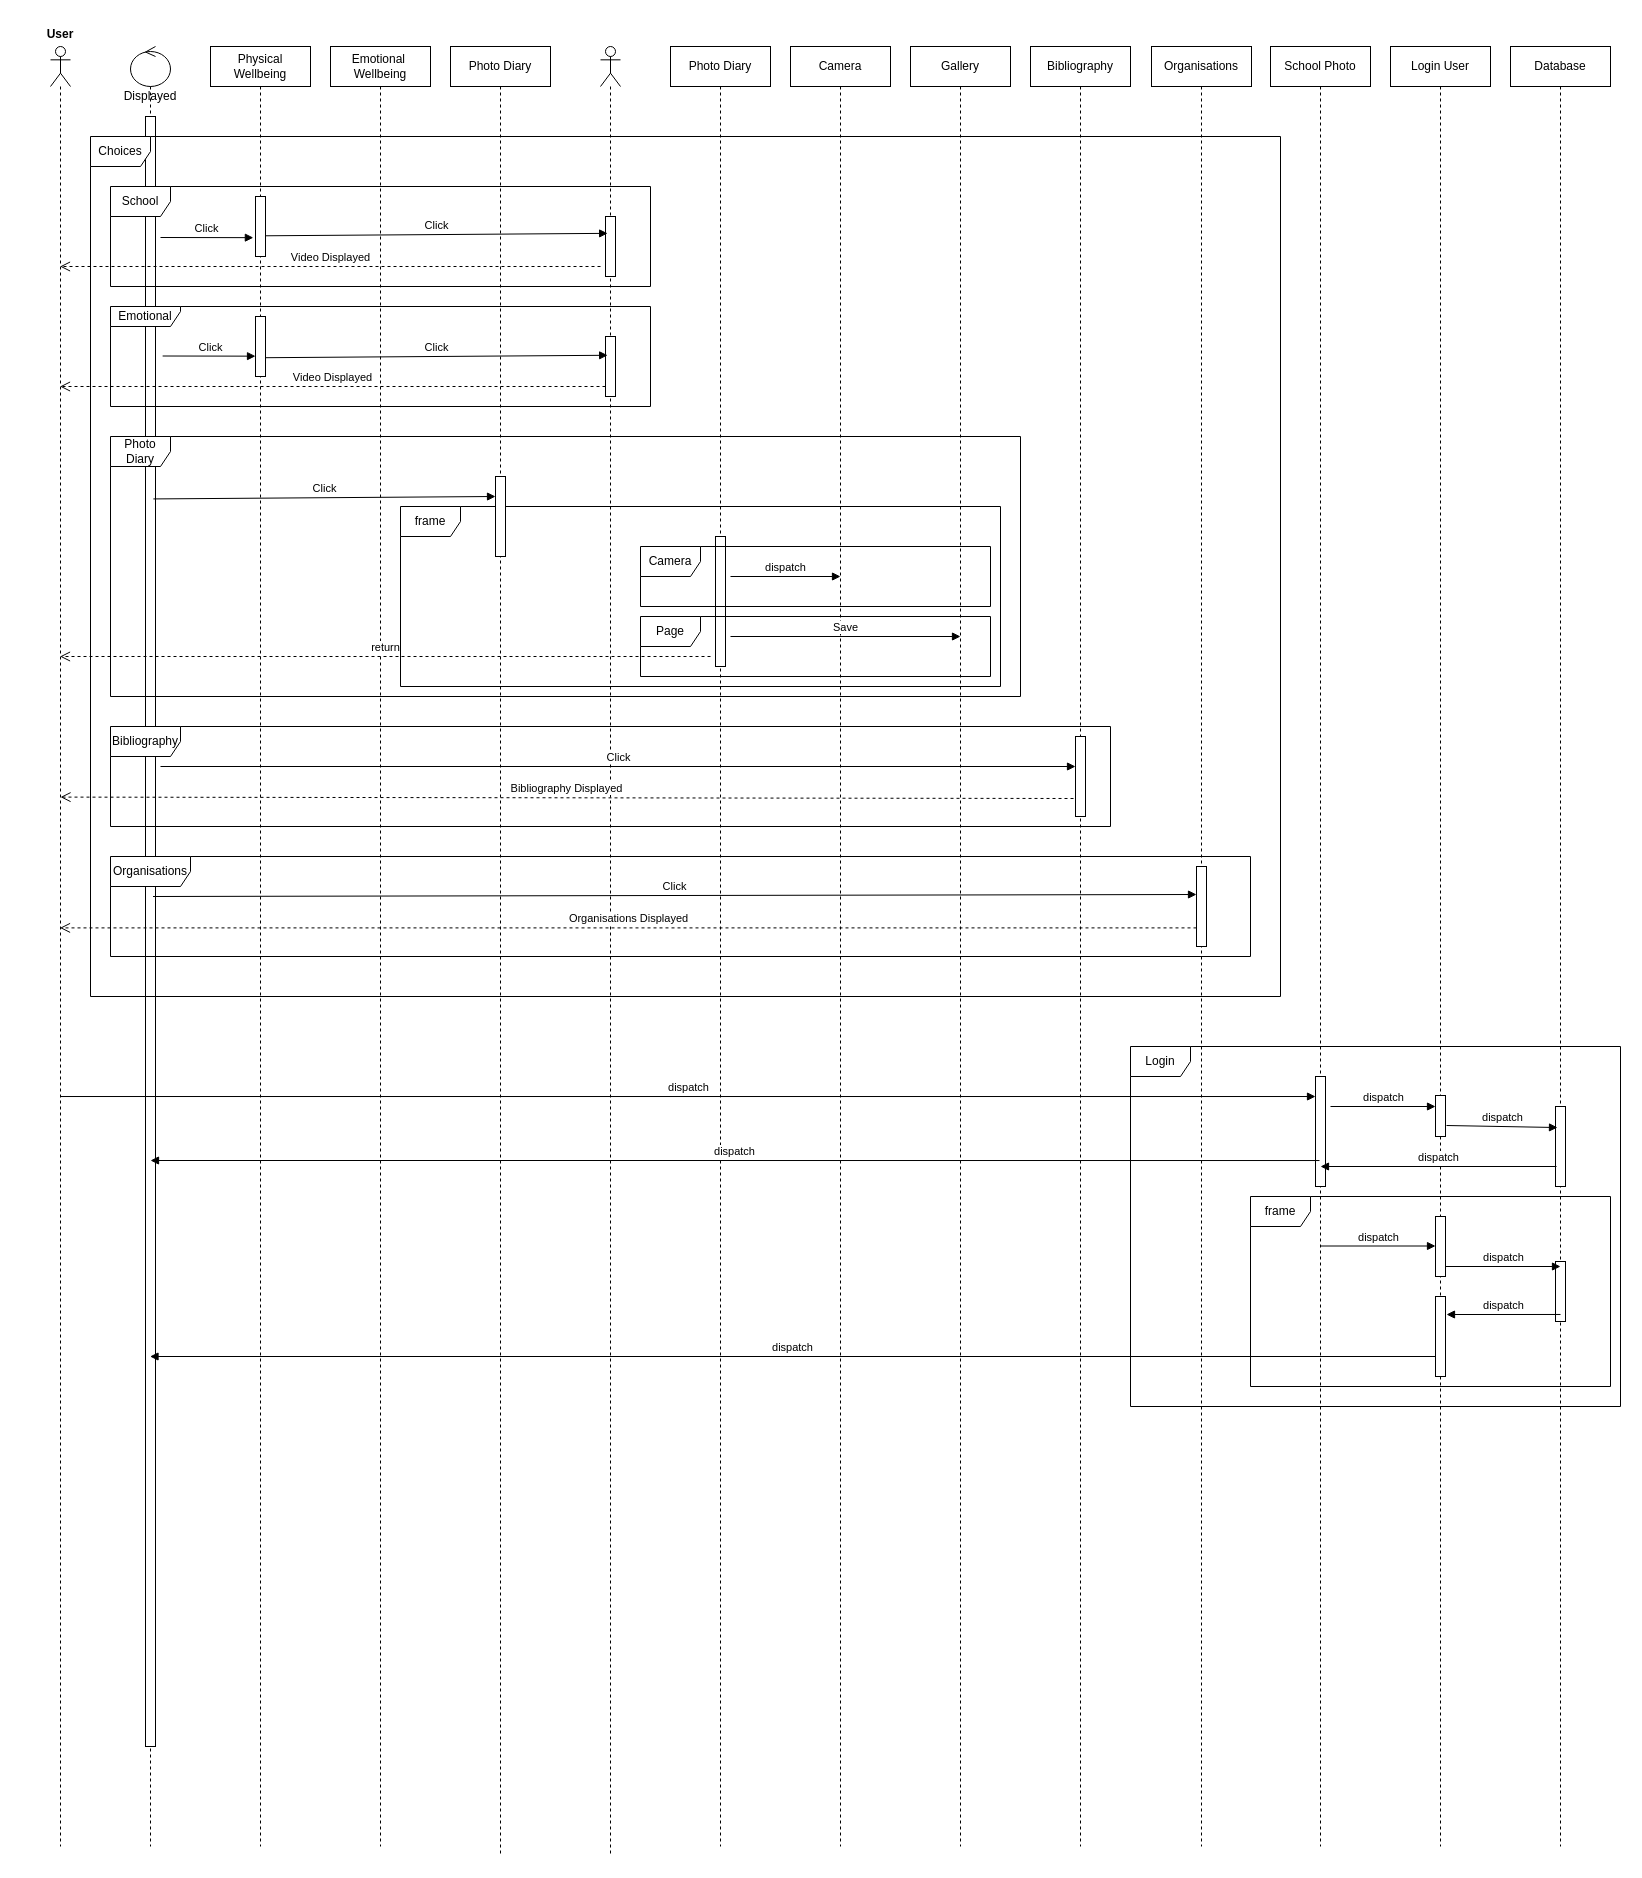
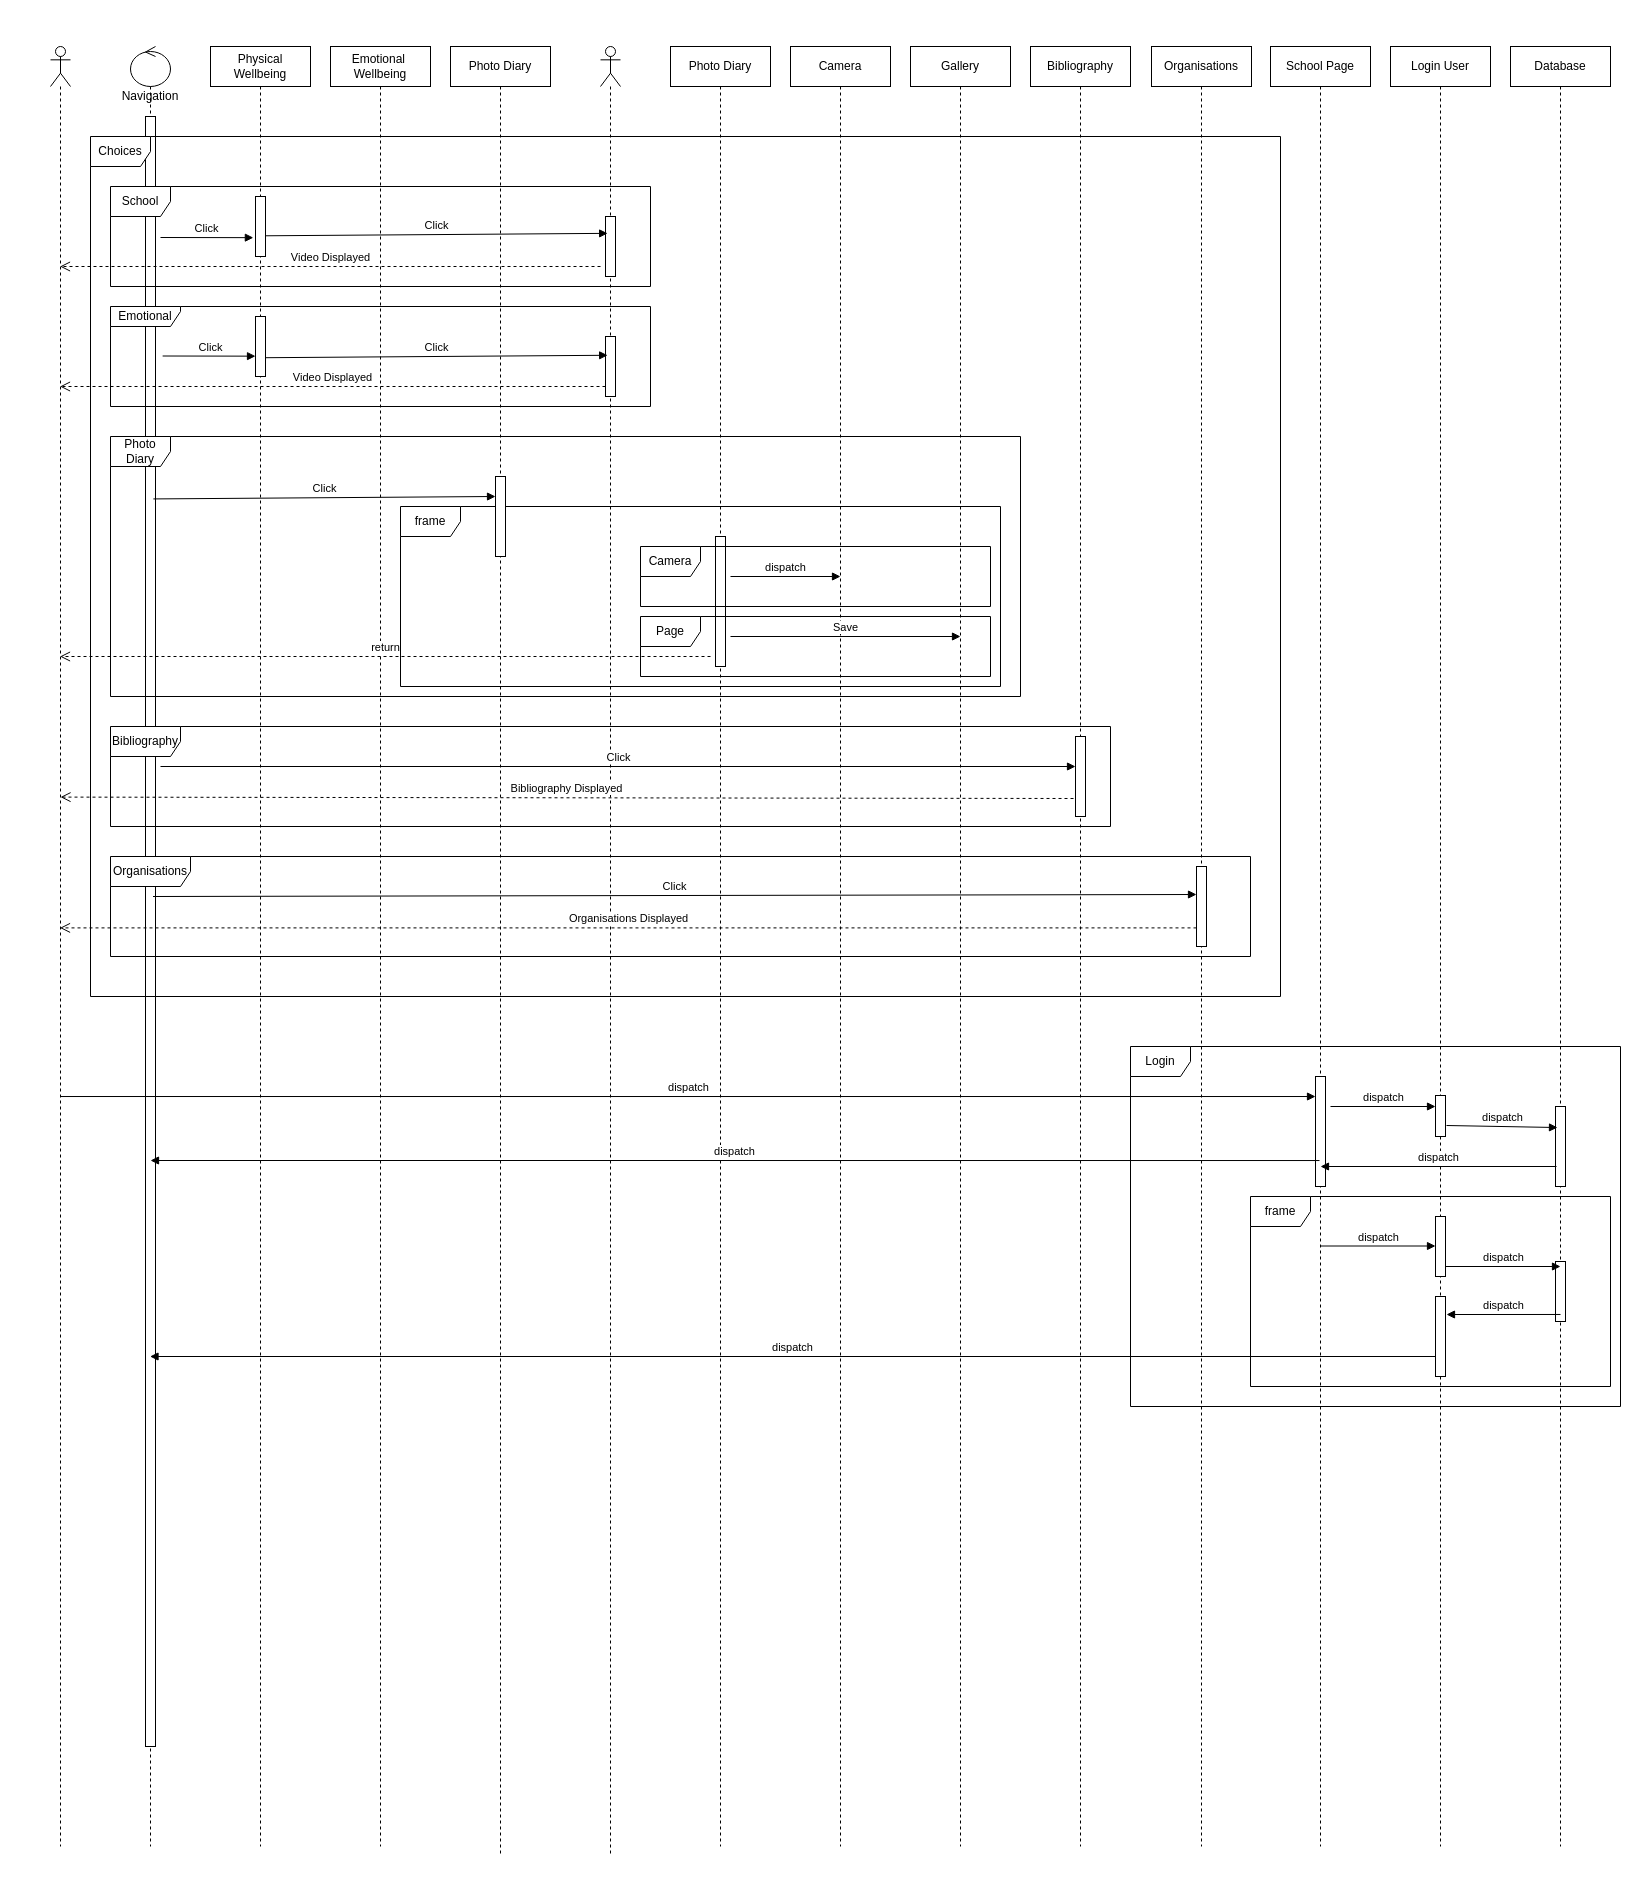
node "User": removed
node "School Photo": label "School Photo" -> "School Page"
node "Displayed": label "Displayed" -> "Navigation"
